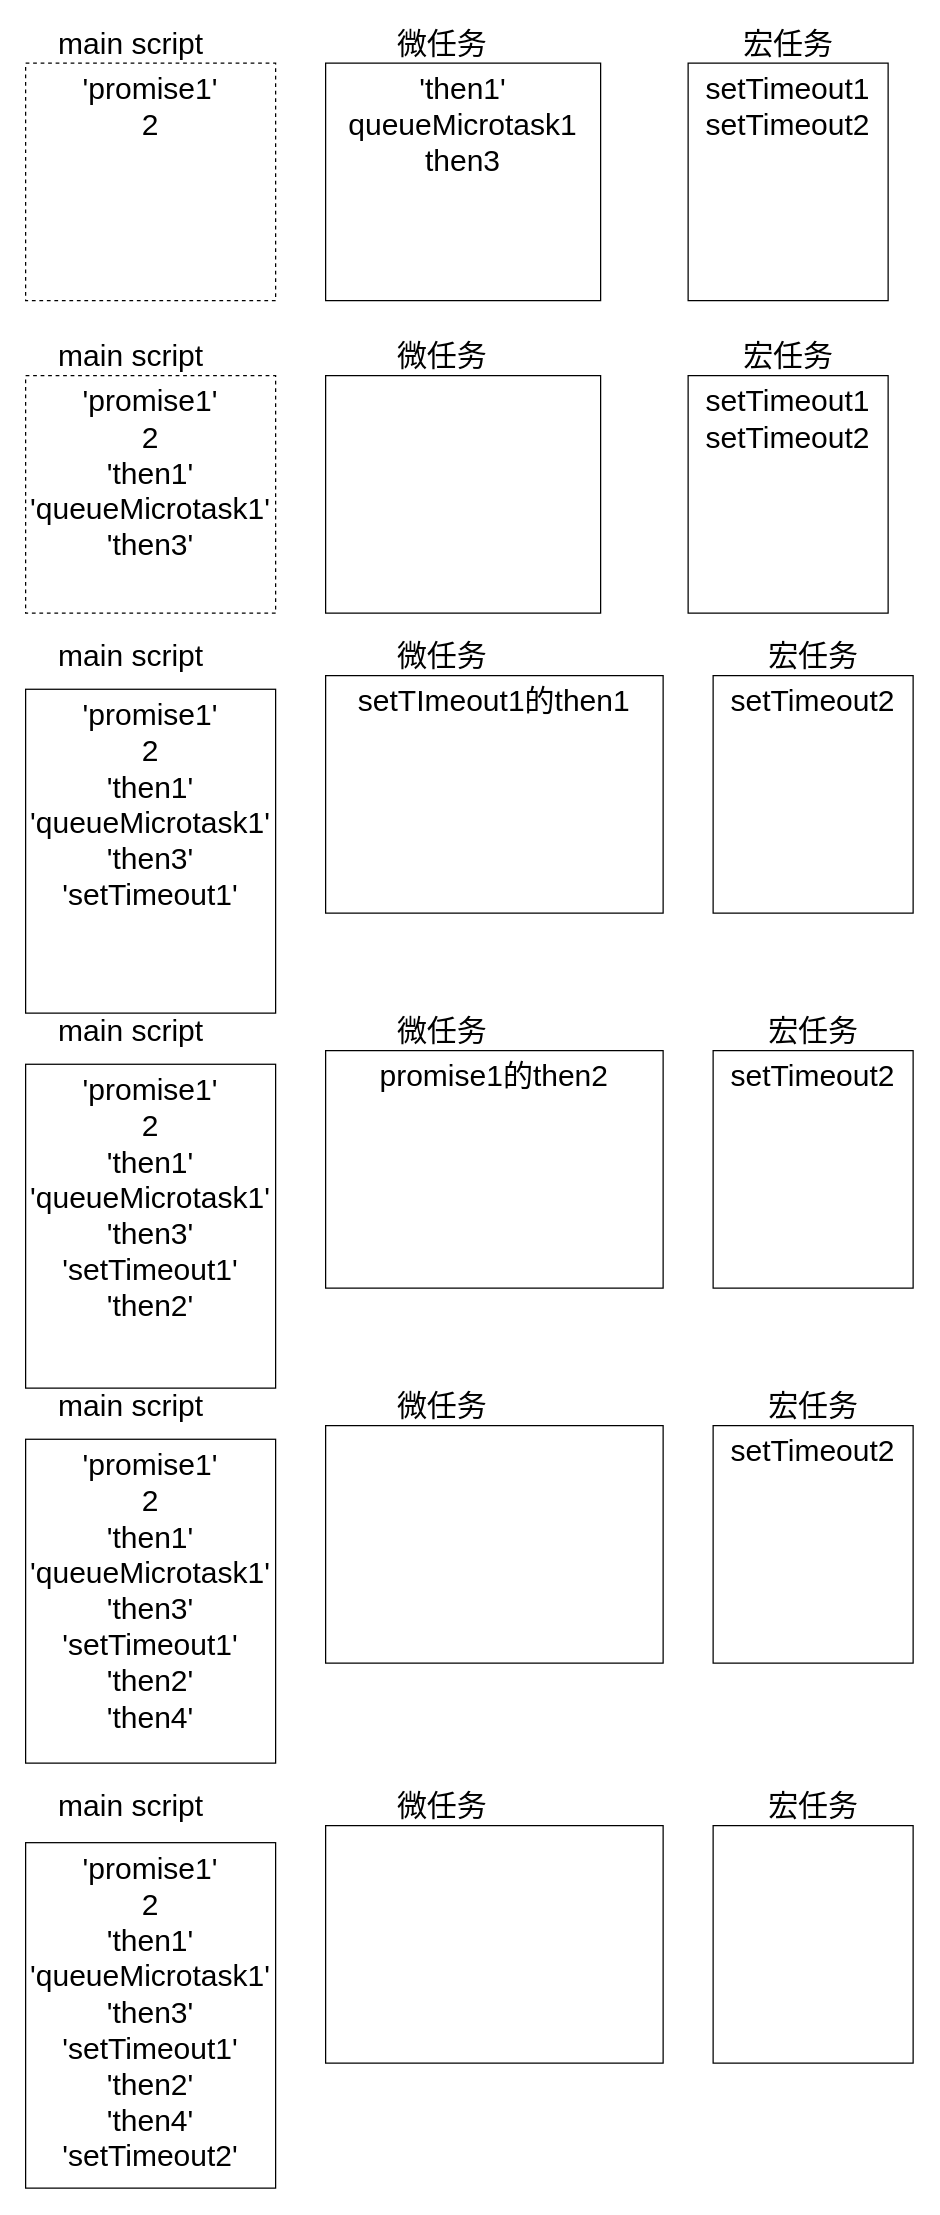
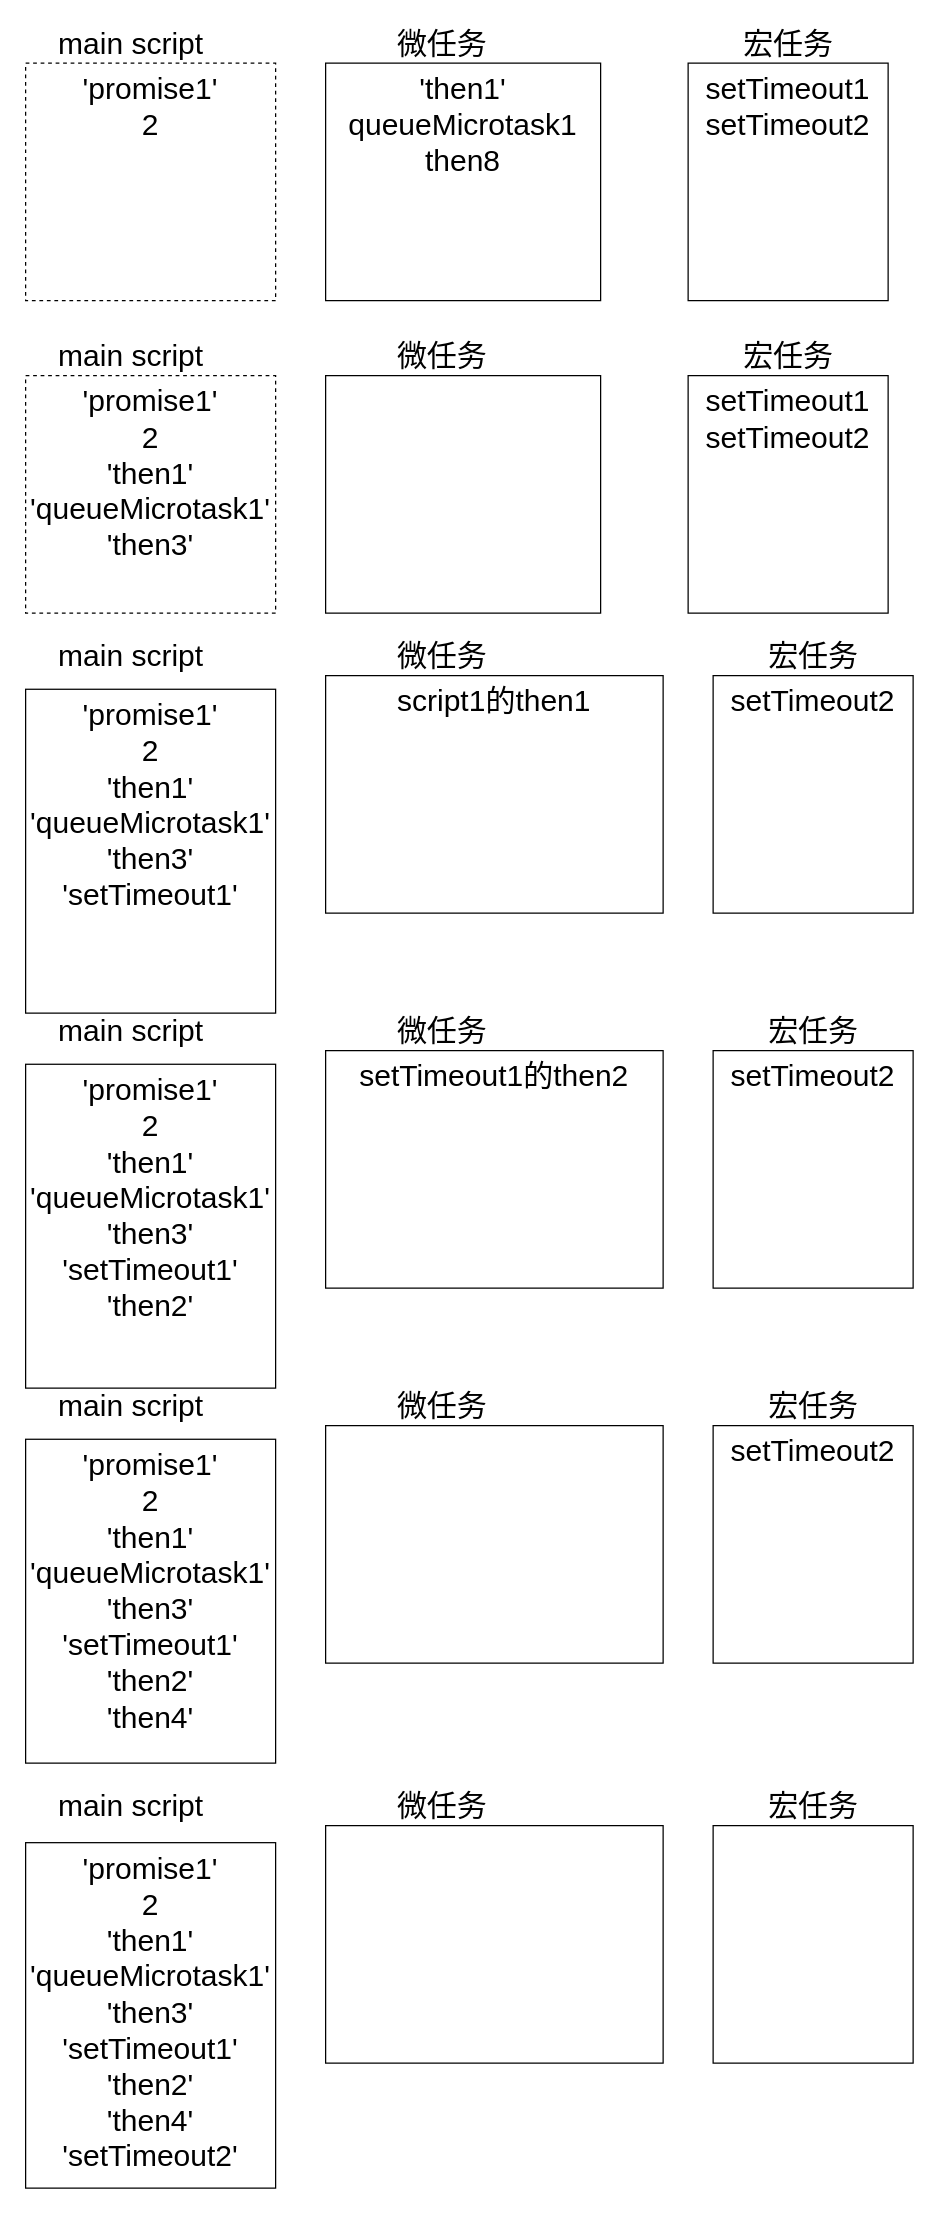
node "'then1' queueMicrotask1 then3": label "'then1' queueMicrotask1 then3" -> "'then1' queueMicrotask1 then8"
node "setTImeout1的then1": label "setTImeout1的then1" -> "script1的then1"
node "promise1的then2": label "promise1的then2" -> "setTimeout1的then2"
